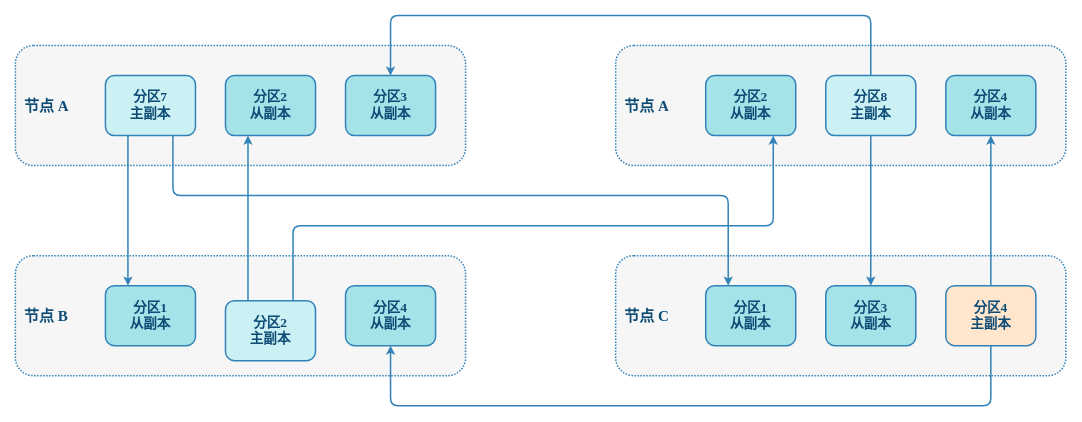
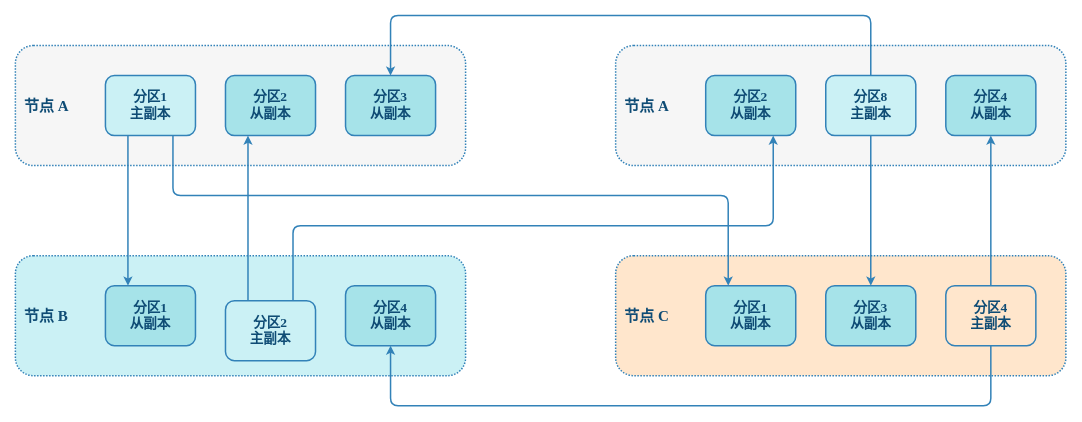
node "分区7 主副本": label "分区7 主副本" -> "分区1 主副本"
node "节点 B": fillcolor #f6f6f6 -> #cbf1f5
node "节点 C": fillcolor #f6f6f6 -> #ffe6cc
